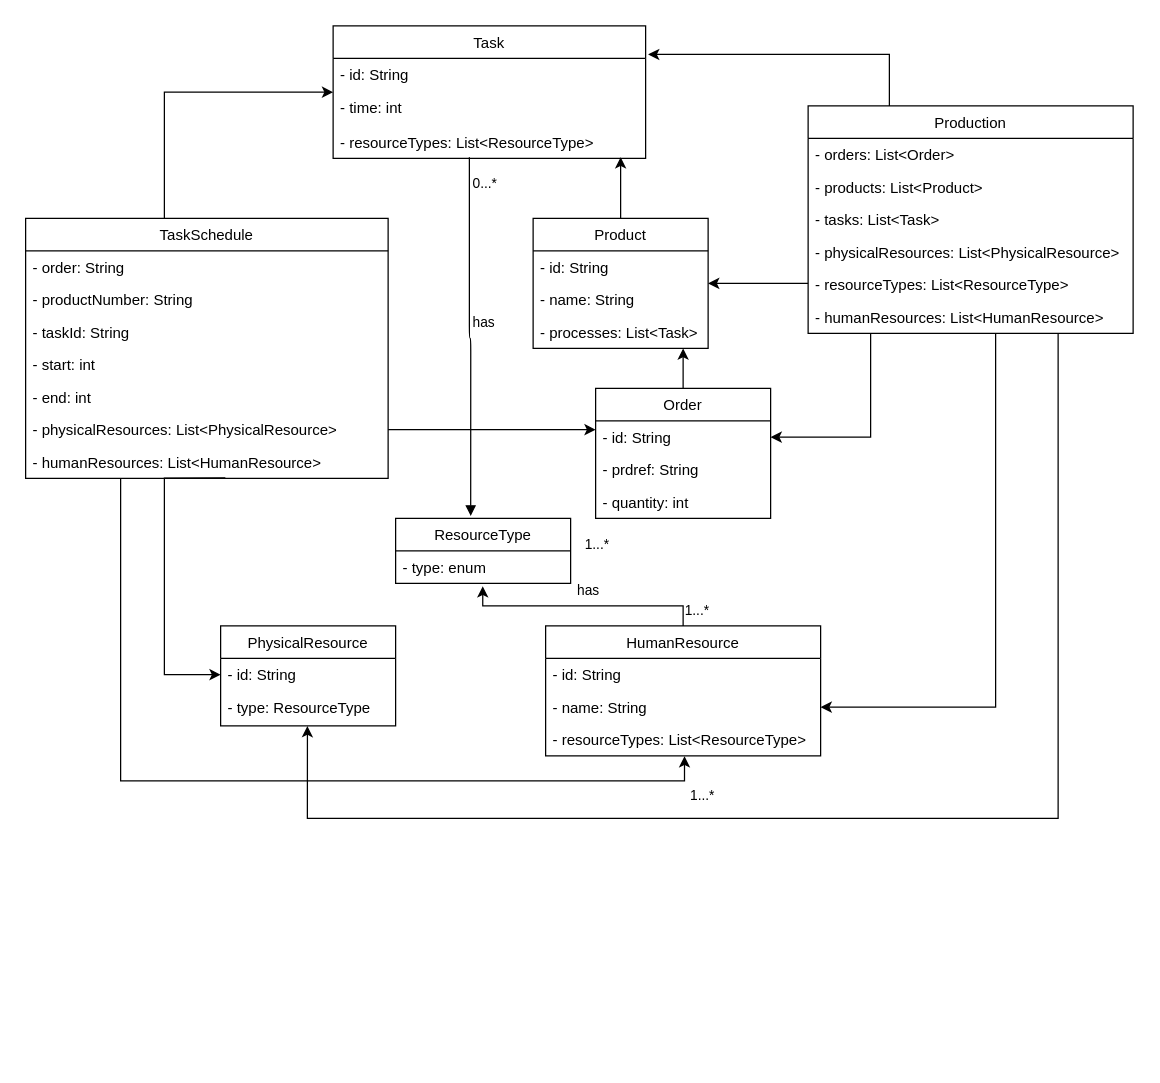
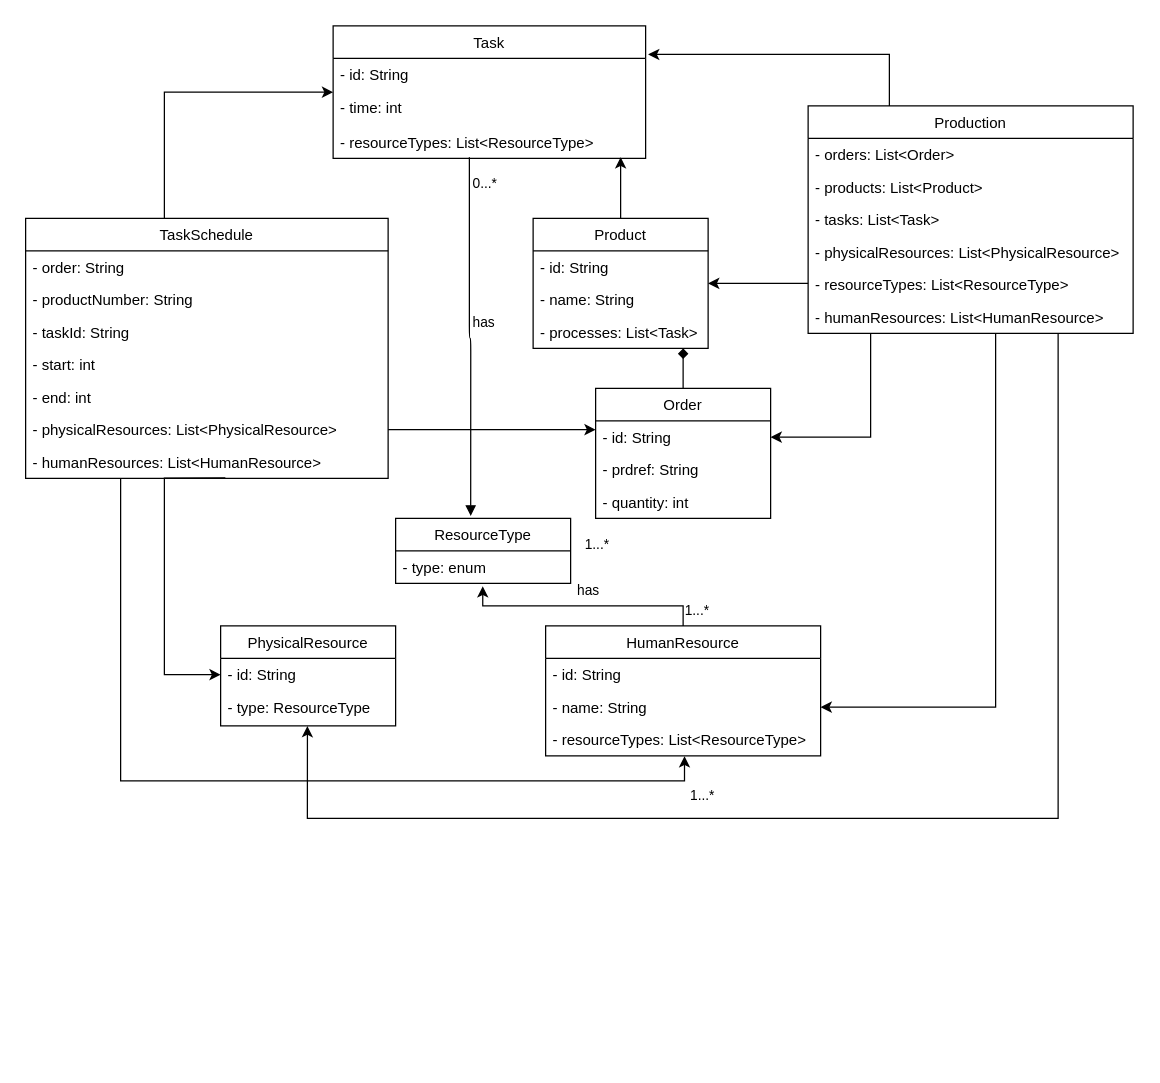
edge "Order" -> "Product": arrowhead classic -> diamond
